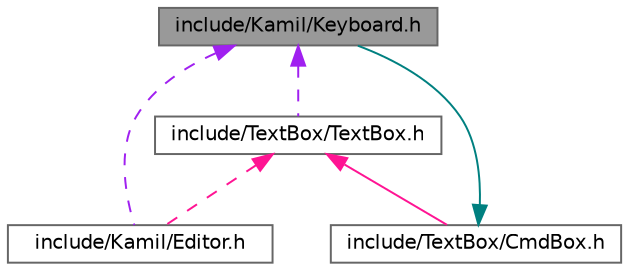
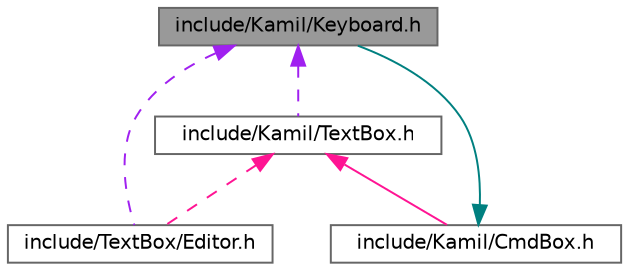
node "include/TextBox/TextBox.h": label "include/TextBox/TextBox.h" -> "include/Kamil/TextBox.h"
node "include/Kamil/Editor.h": label "include/Kamil/Editor.h" -> "include/TextBox/Editor.h"
node "include/TextBox/CmdBox.h": label "include/TextBox/CmdBox.h" -> "include/Kamil/CmdBox.h"
